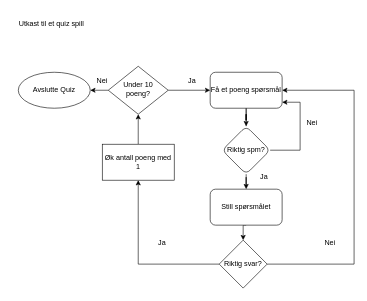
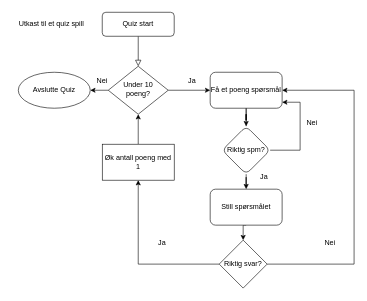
node "Quiz start": added
edge "Quiz start" -> "Under 10 poeng?": added
